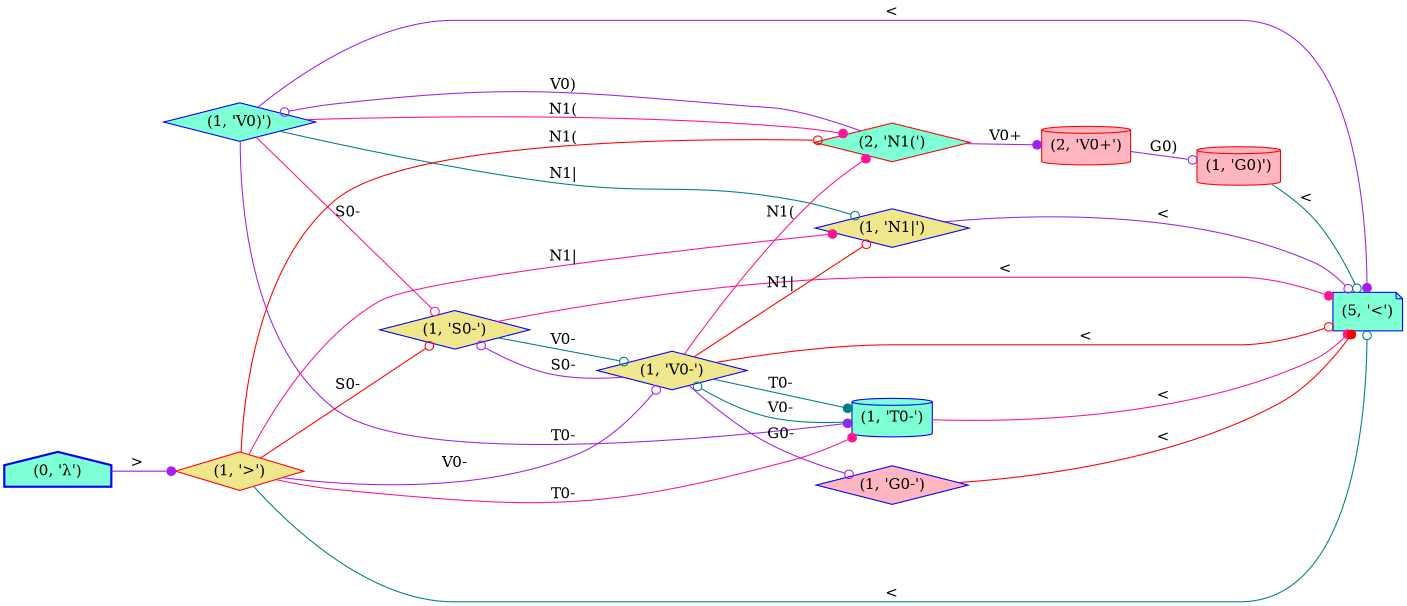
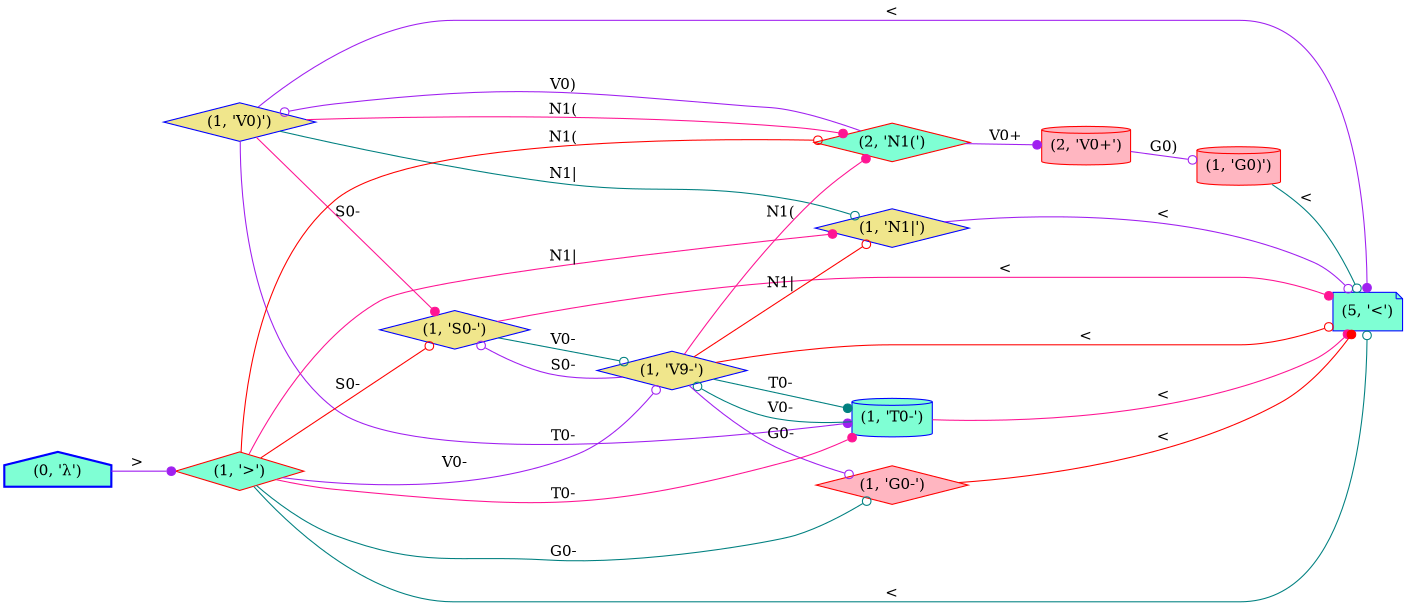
node "(1, 'V0)')": fillcolor aquamarine -> khaki
edge "(1, 'V0)')" -> "(1, 'S0-')": arrowhead odot -> dot
node "(1, 'V0-')": label "(1, 'V0-')" -> "(1, 'V9-')"
node "(1, '>')": fillcolor khaki -> aquamarine
node "(1, 'G0-')": color blue -> red
edge "(1, '>')" -> "(1, 'G0-')": added, label "G0-"
